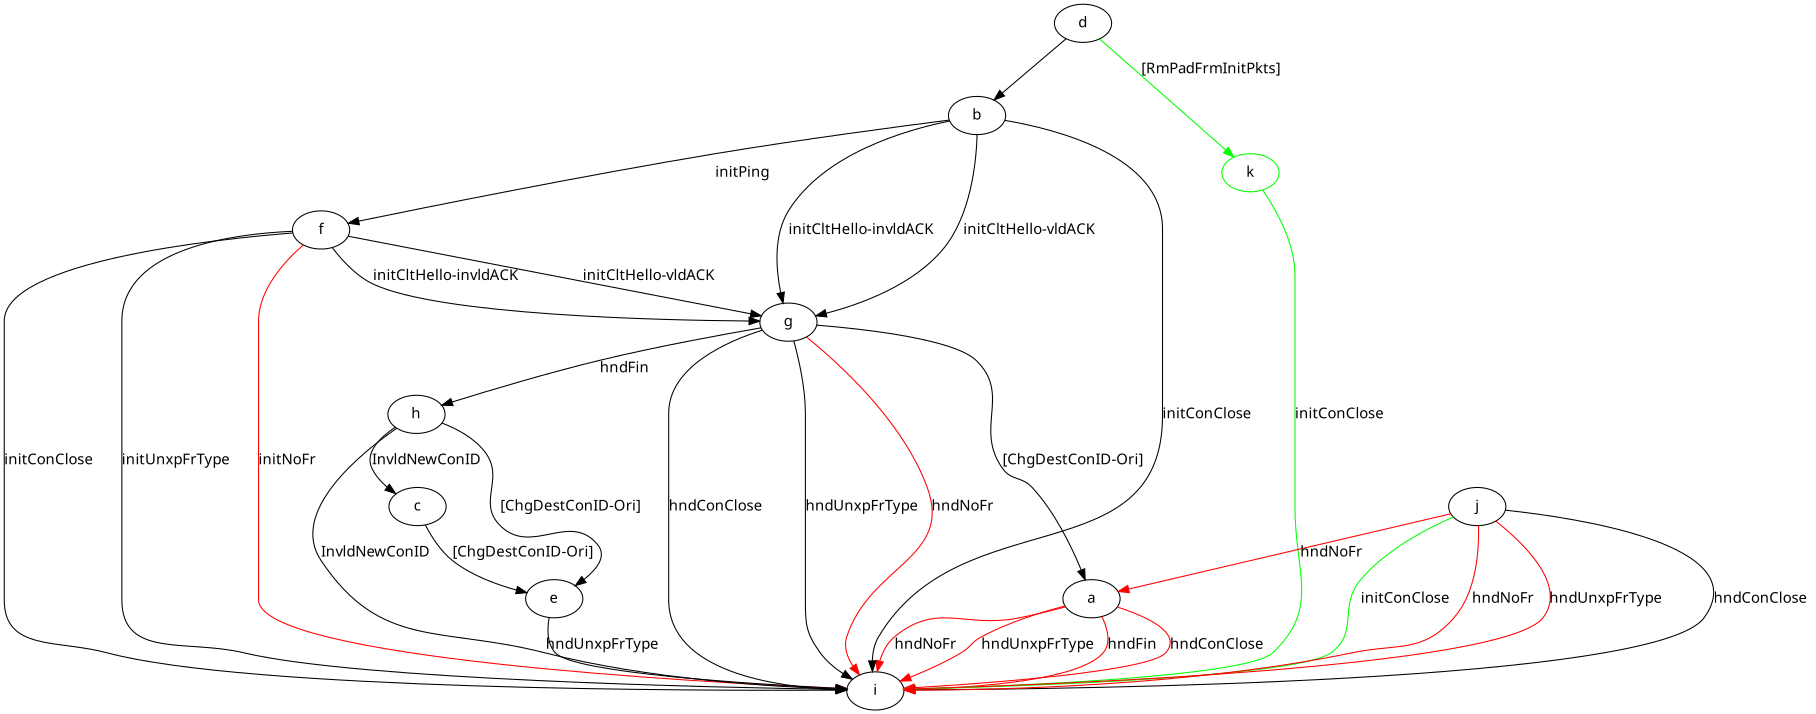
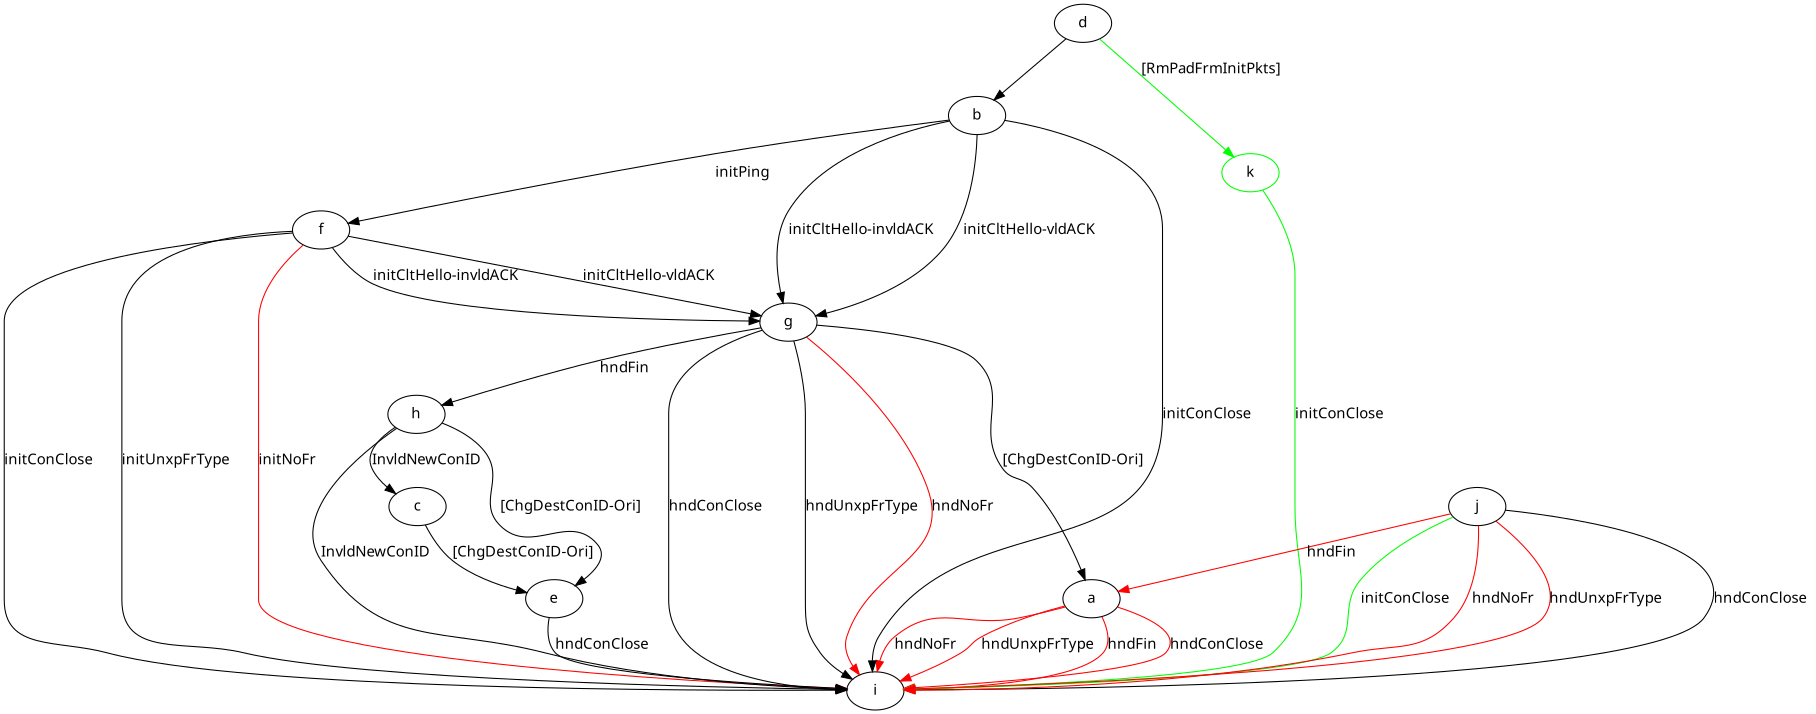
edge "j" -> "a": label "hndNoFr " -> "hndFin "
edge "e" -> "i": label "hndUnxpFrType " -> "hndConClose "
